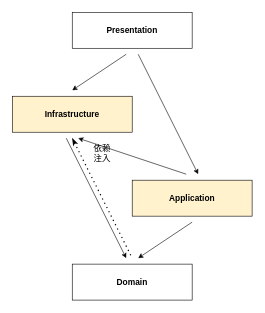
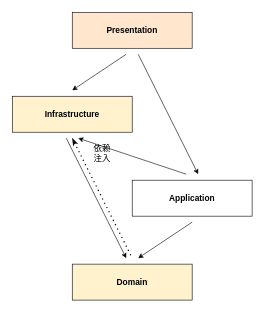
node "Presentation": fillcolor #ffffff -> #ffe6cc
node "Application": fillcolor #fff2cc -> #ffffff
node "Domain": fillcolor #ffffff -> #fff2cc
